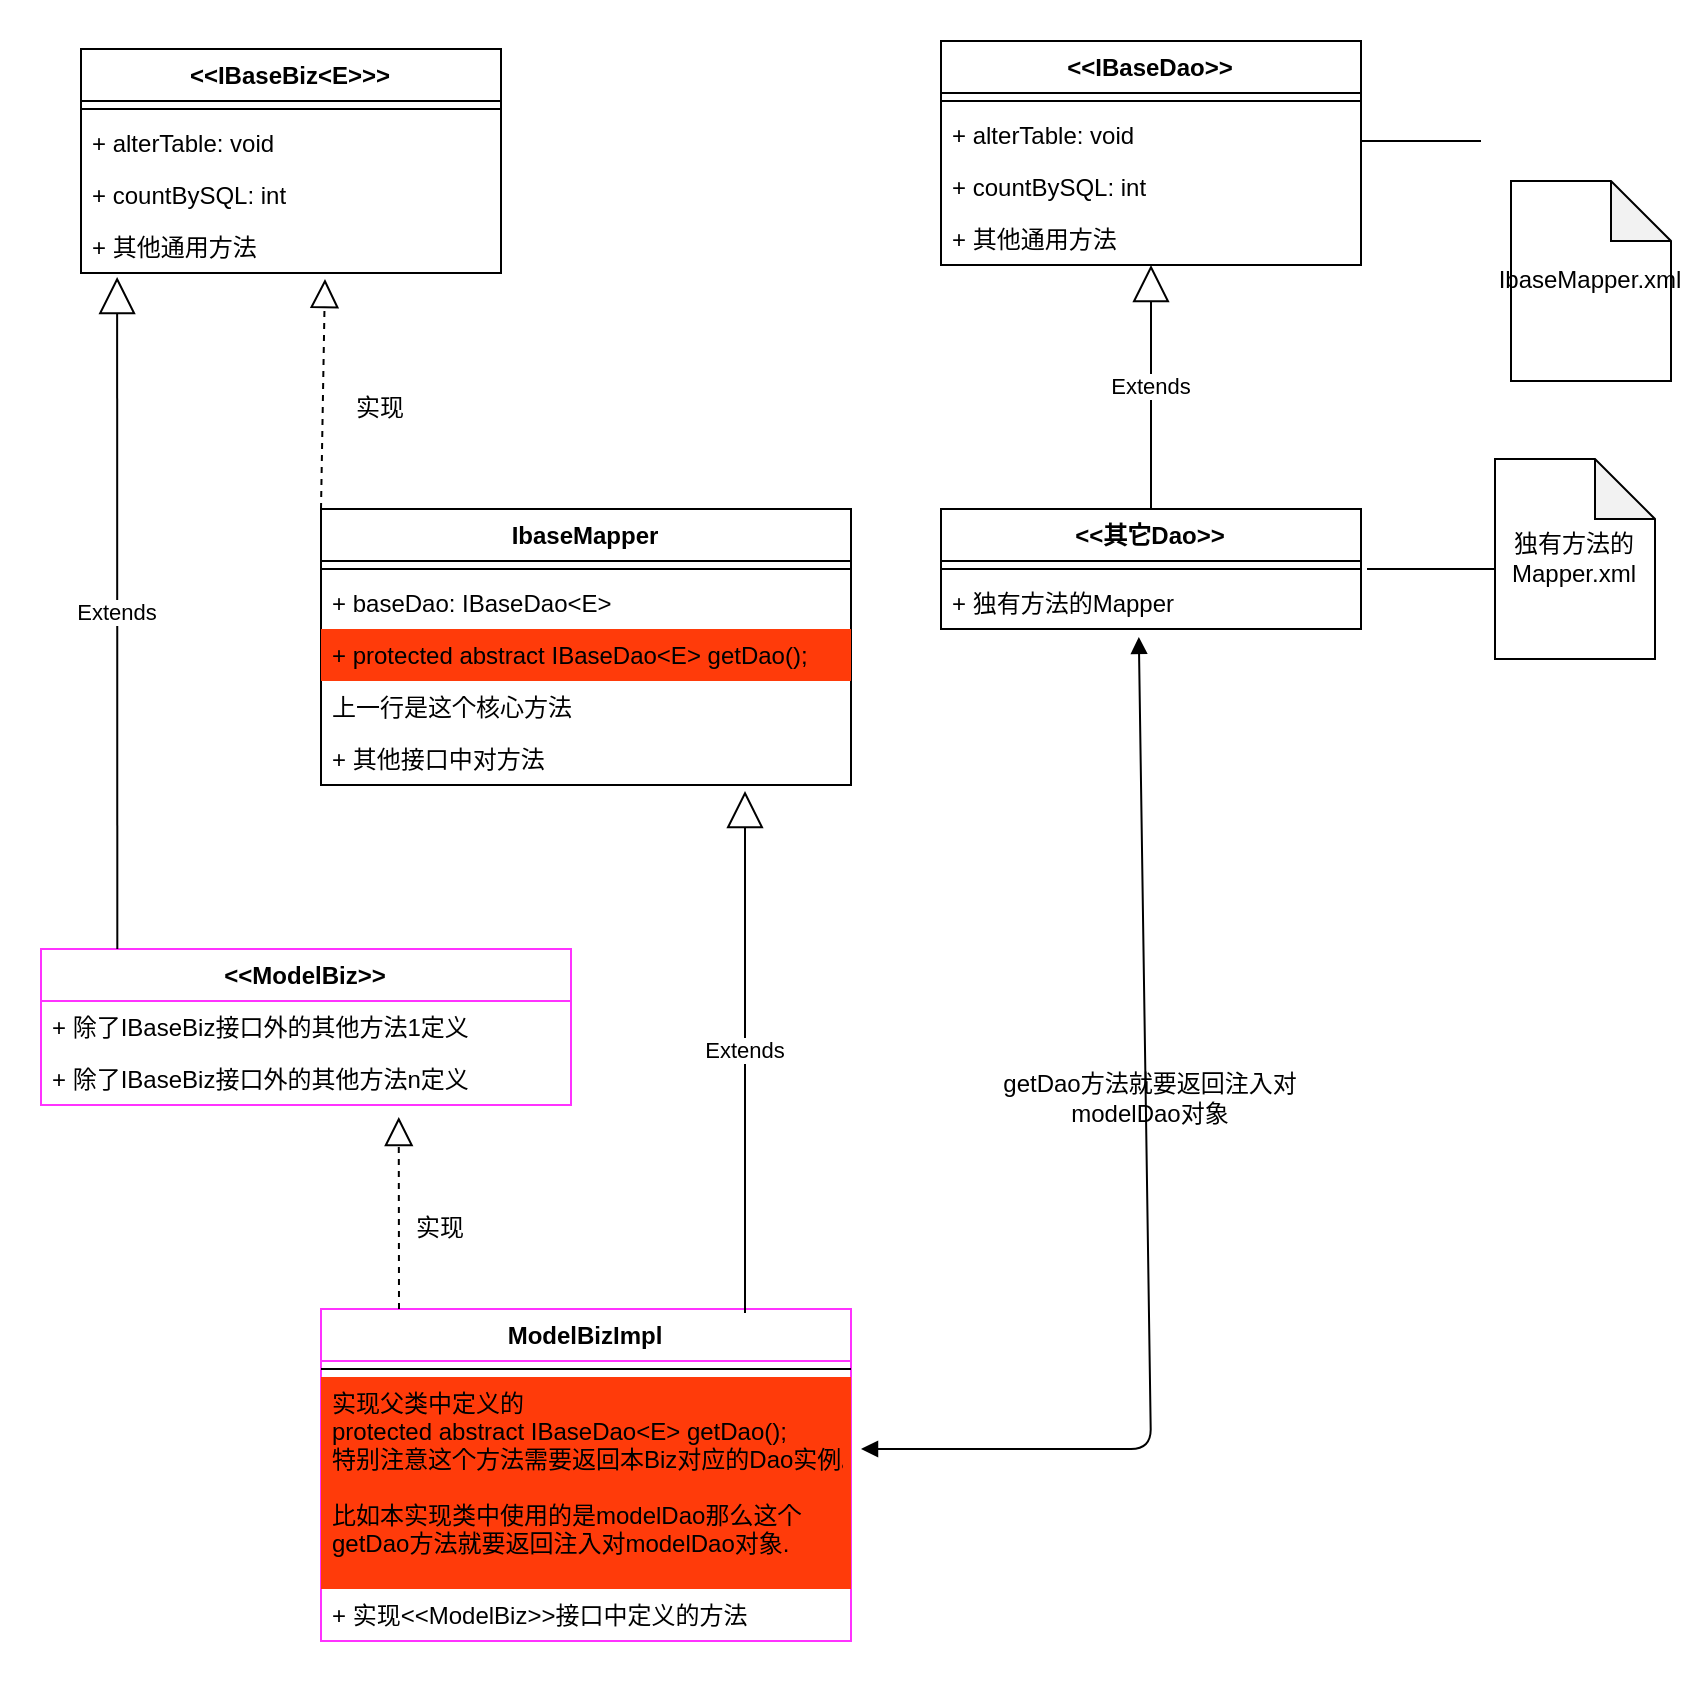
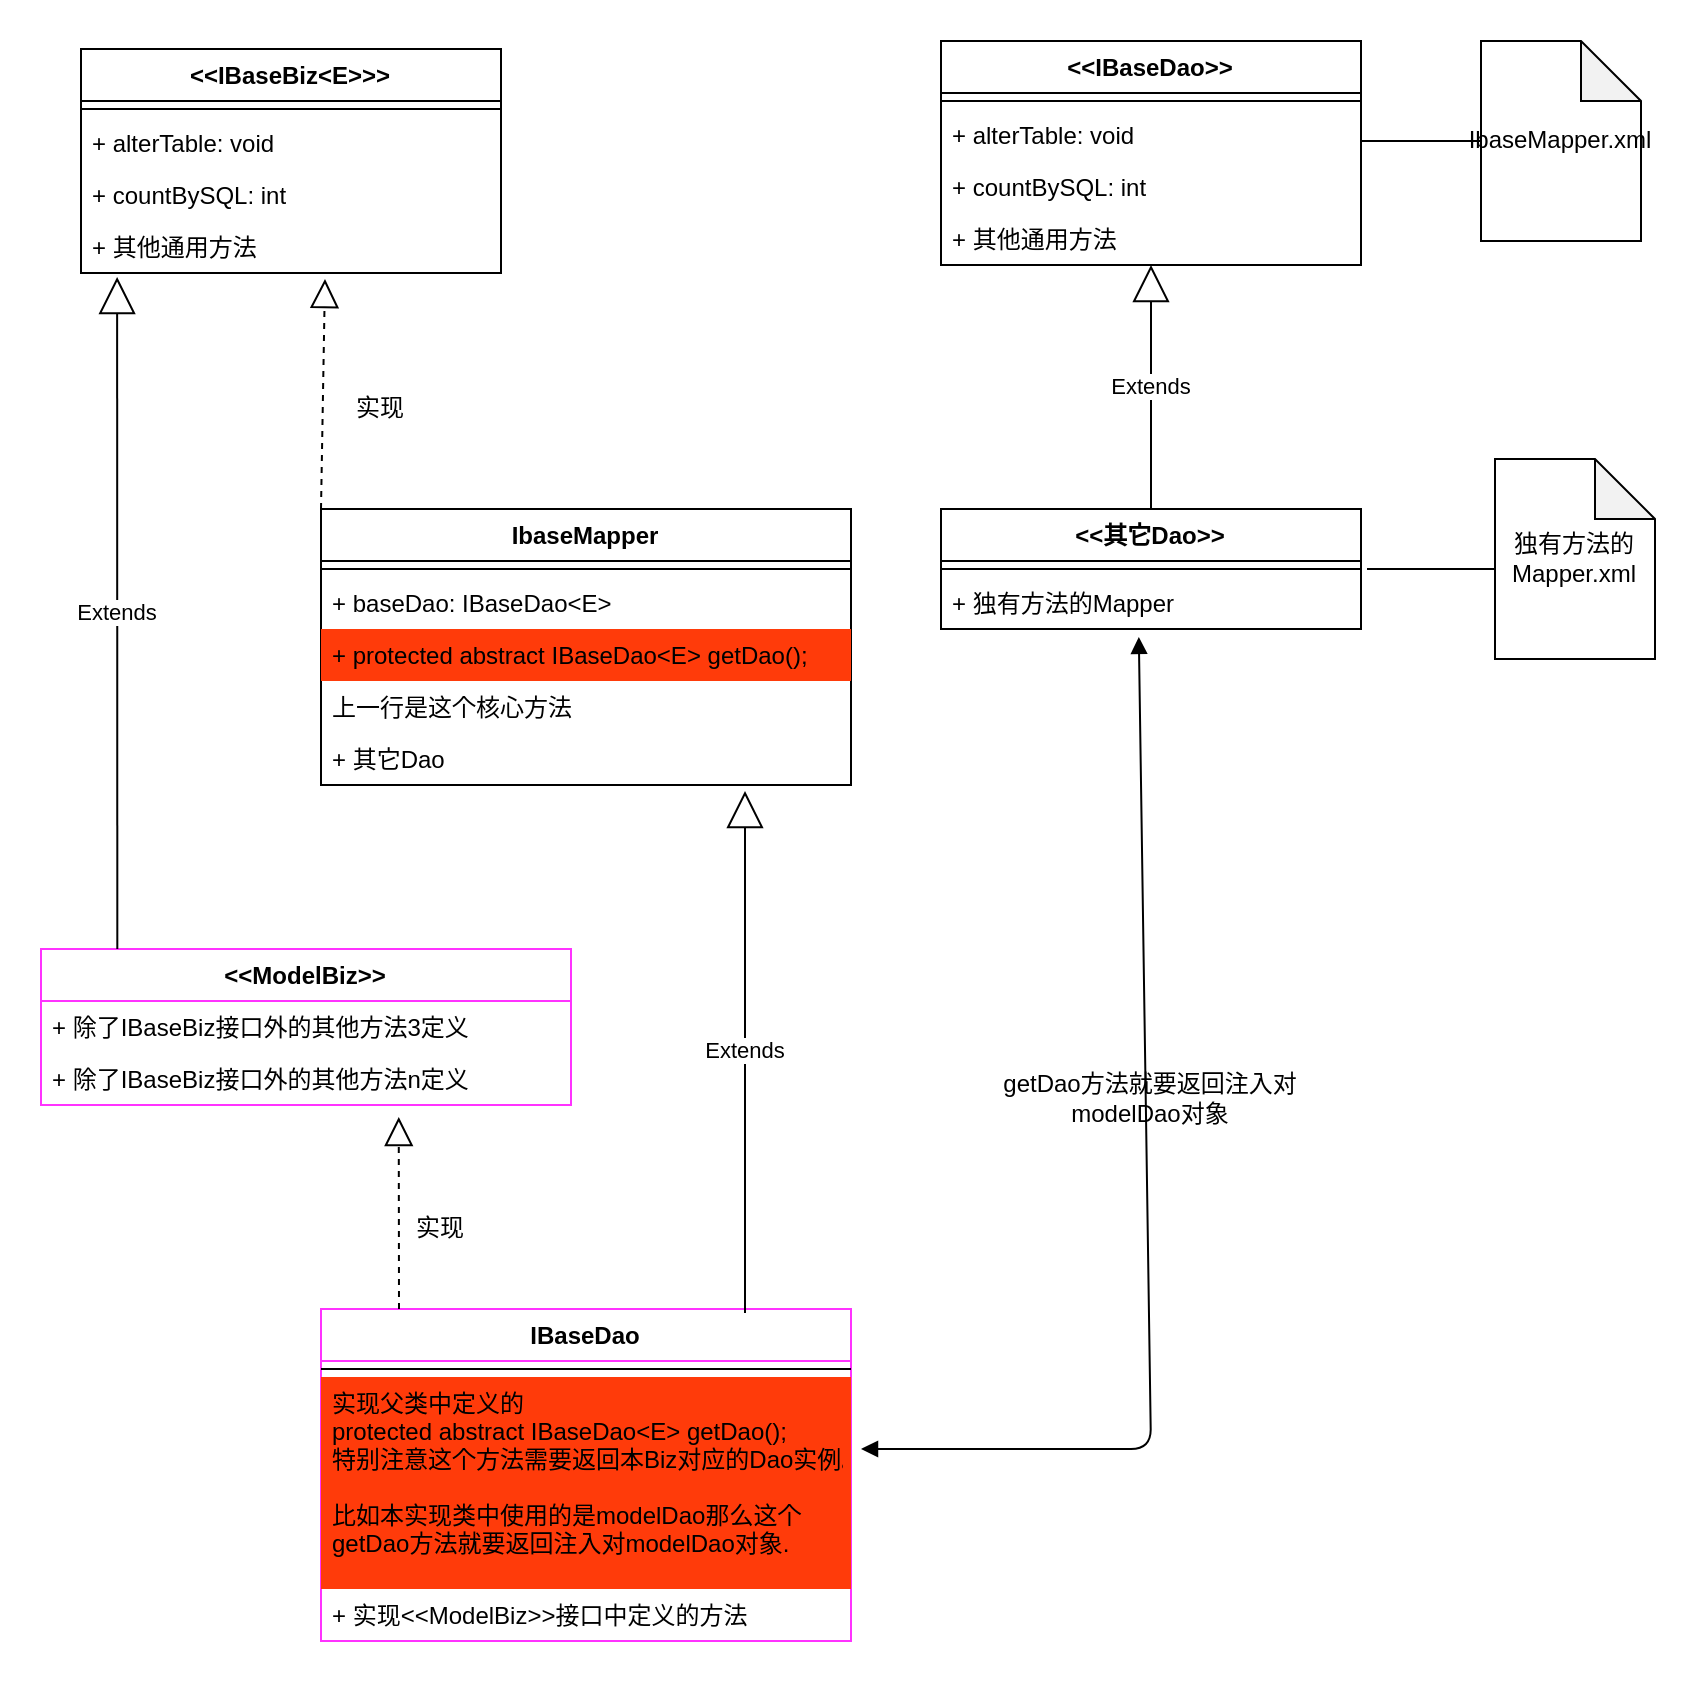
node "IbaseMapper.xml": moved (1591, 281) -> (1561, 141)
node "+ 其他接口中对方法": label "+ 其他接口中对方法" -> "+ 其它Dao"
node "+ 除了IBaseBiz接口外的其他方法1定义": label "+ 除了IBaseBiz接口外的其他方法1定义" -> "+ 除了IBaseBiz接口外的其他方法3定义"
node "ModelBizImpl": label "ModelBizImpl" -> "IBaseDao"
